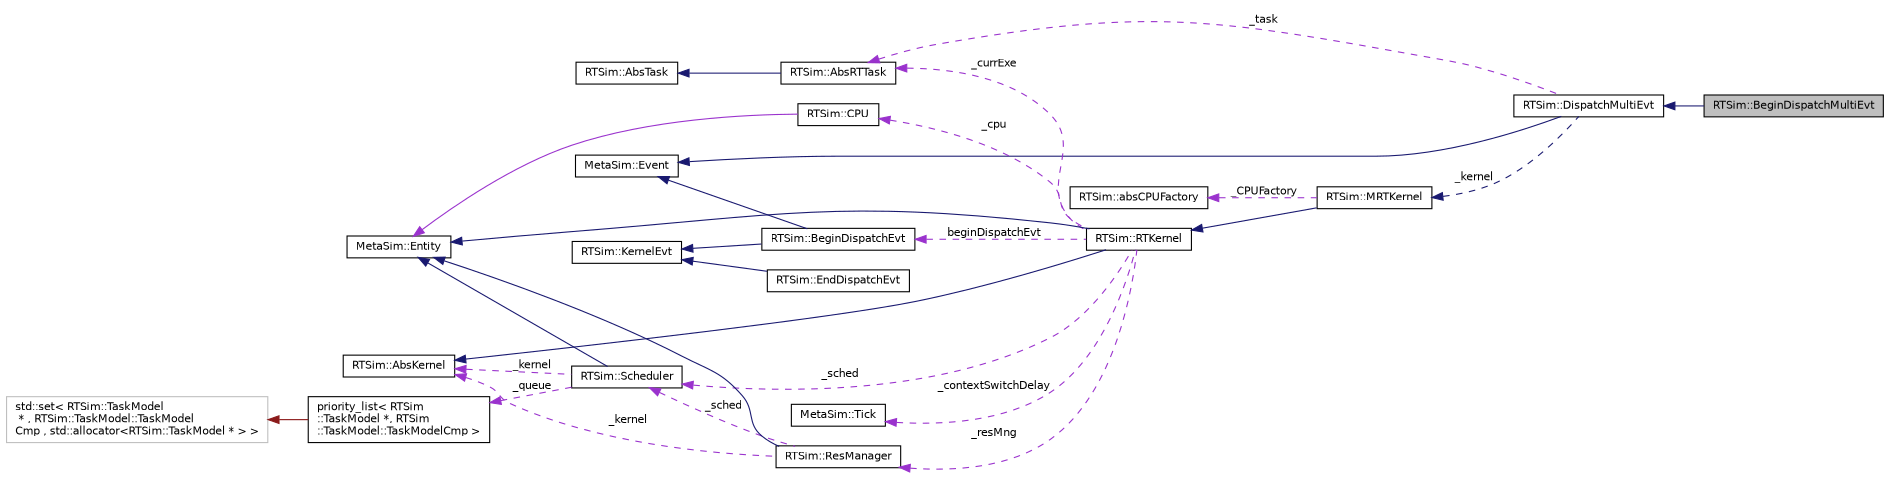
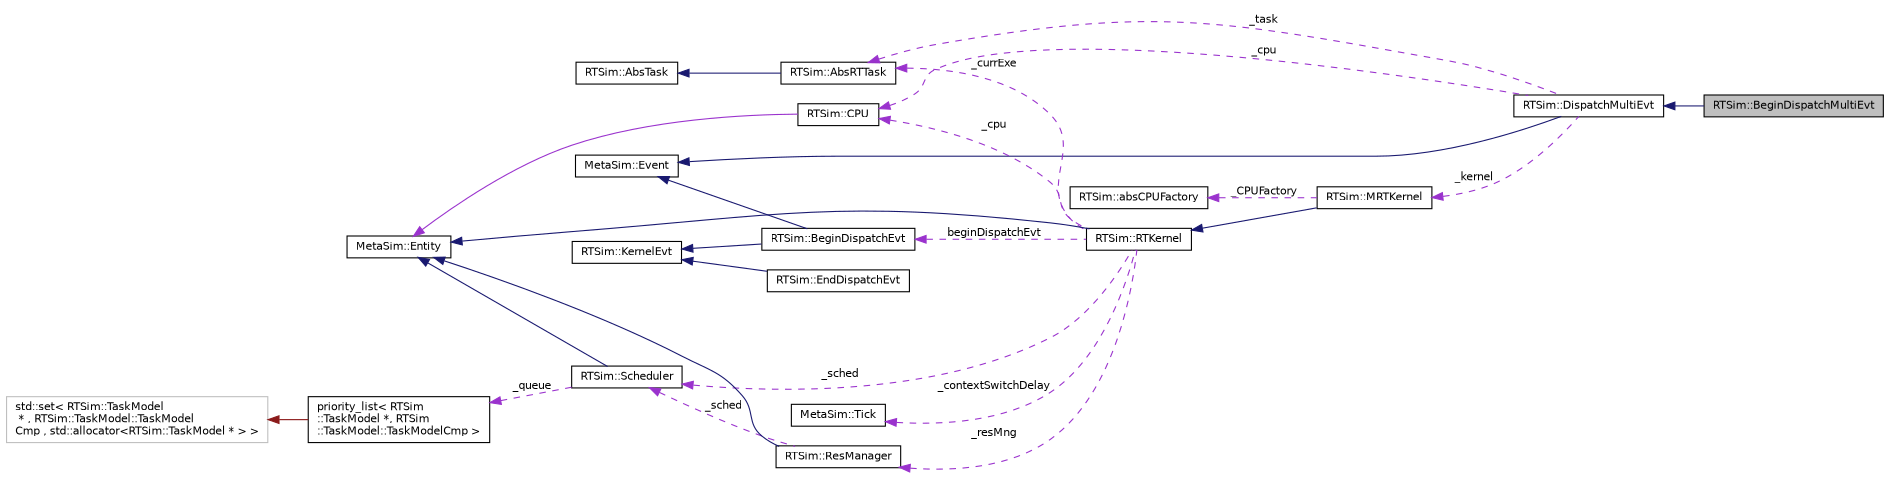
edge "RTSim::DispatchMultiEvt" -> "RTSim::CPU": added, label "_cpu"
edge "RTSim::DispatchMultiEvt" -> "RTSim::MRTKernel": color midnightblue -> darkorchid3
node "RTSim::AbsKernel": removed
